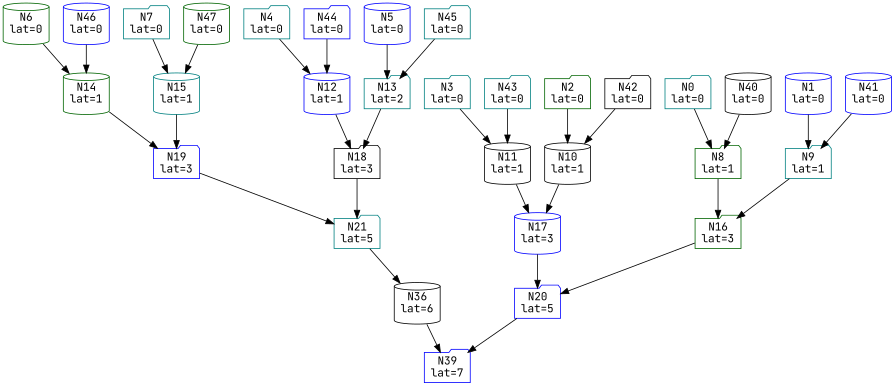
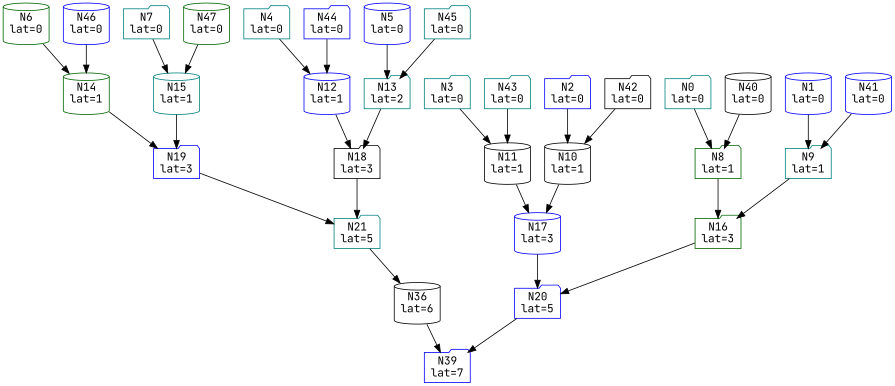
node "N2 lat=0": color darkgreen -> blue
